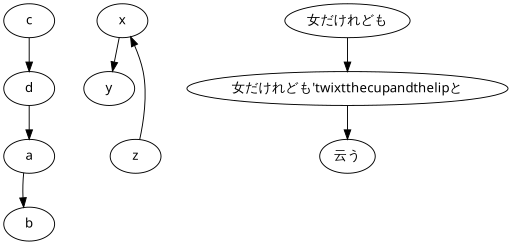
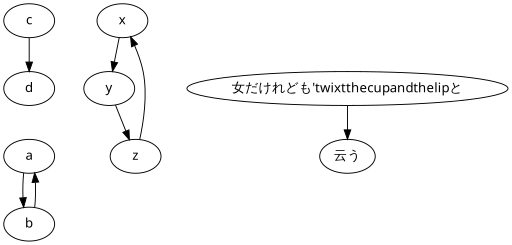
node "女だけれども": removed
edge "d" -> "a": now "b" -> "a"
edge "y" -> "z": added
